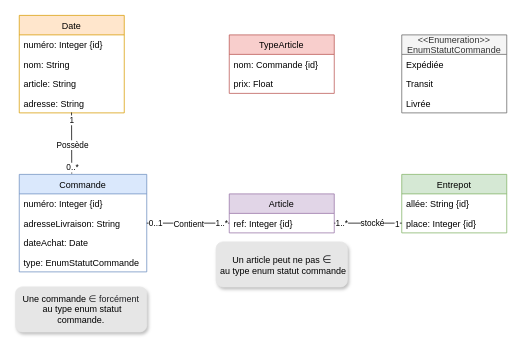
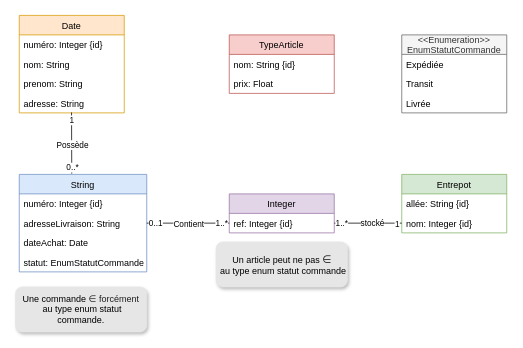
node "nom: Commande {id}": label "nom: Commande {id}" -> "nom: String {id}"
node "article: String": label "article: String" -> "prenom: String"
node "Commande": label "Commande" -> "String"
node "Article": label "Article" -> "Integer"
node "place: Integer {id}": label "place: Integer {id}" -> "nom: Integer {id}"
node "type: EnumStatutCommande": label "type: EnumStatutCommande" -> "statut: EnumStatutCommande"
